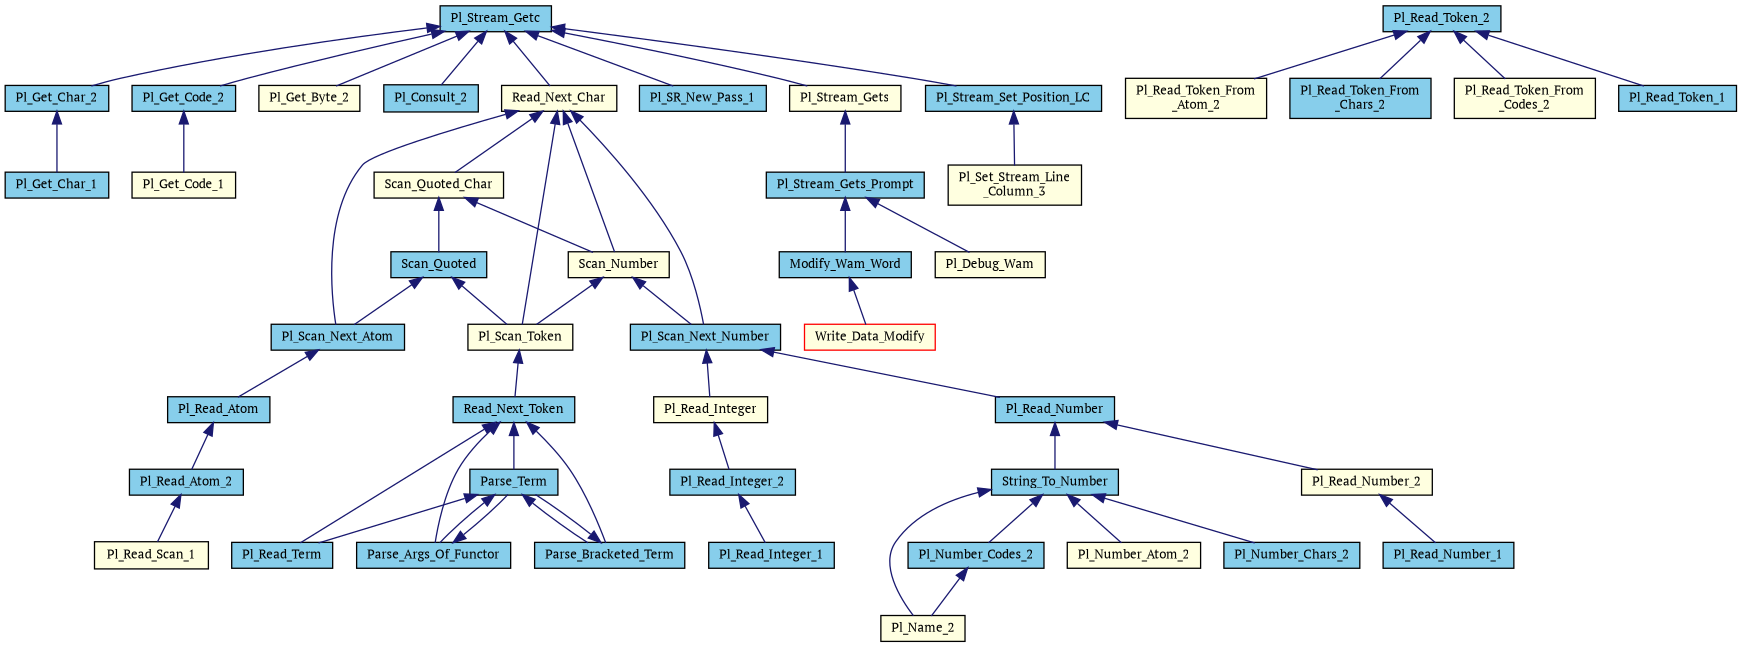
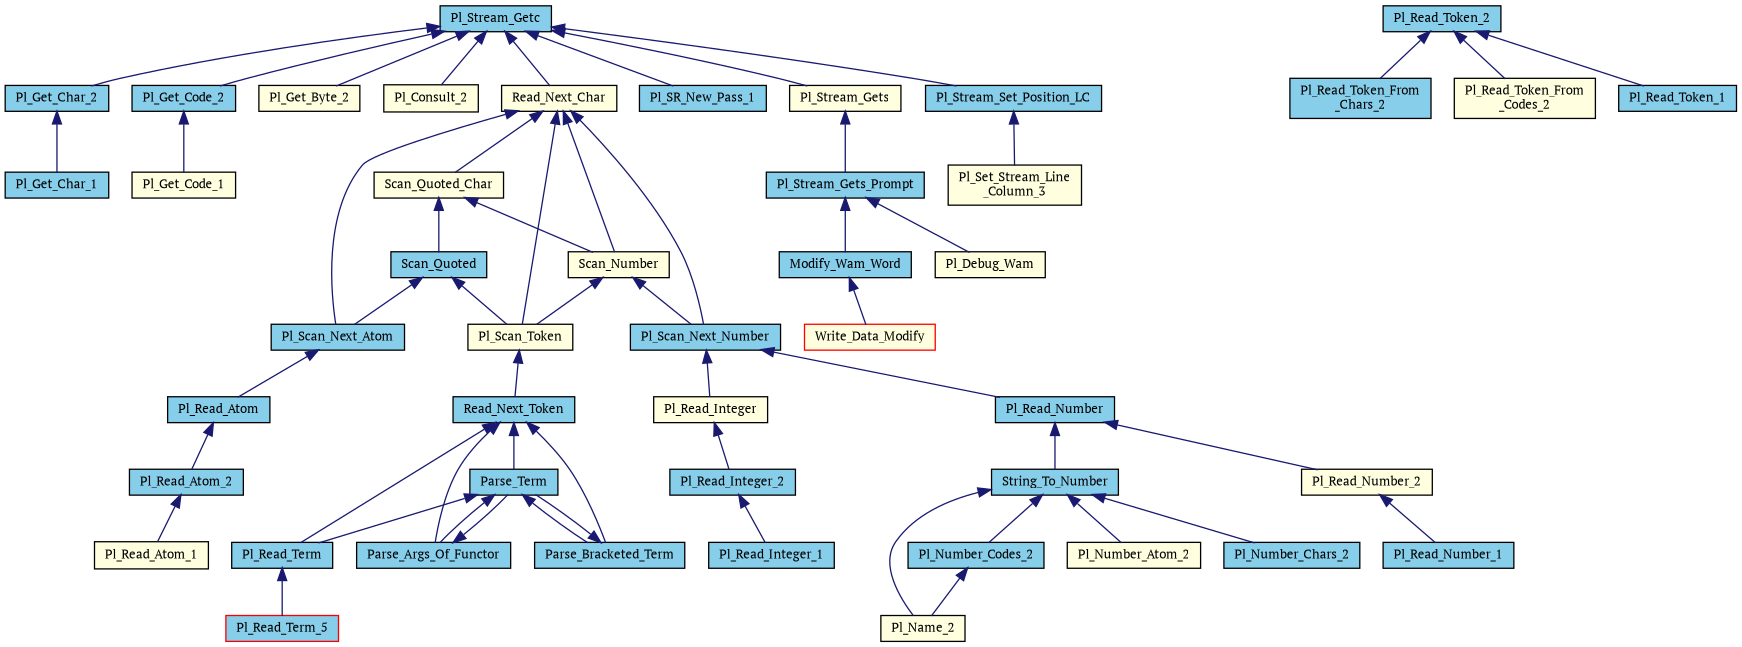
node "Pl_Consult_2": fillcolor skyblue -> lightyellow
node "Pl_Read_Token_From _Atom_2": removed
node "Pl_Read_Scan_1": label "Pl_Read_Scan_1" -> "Pl_Read_Atom_1"
node "Pl_Read_Term_5": added
